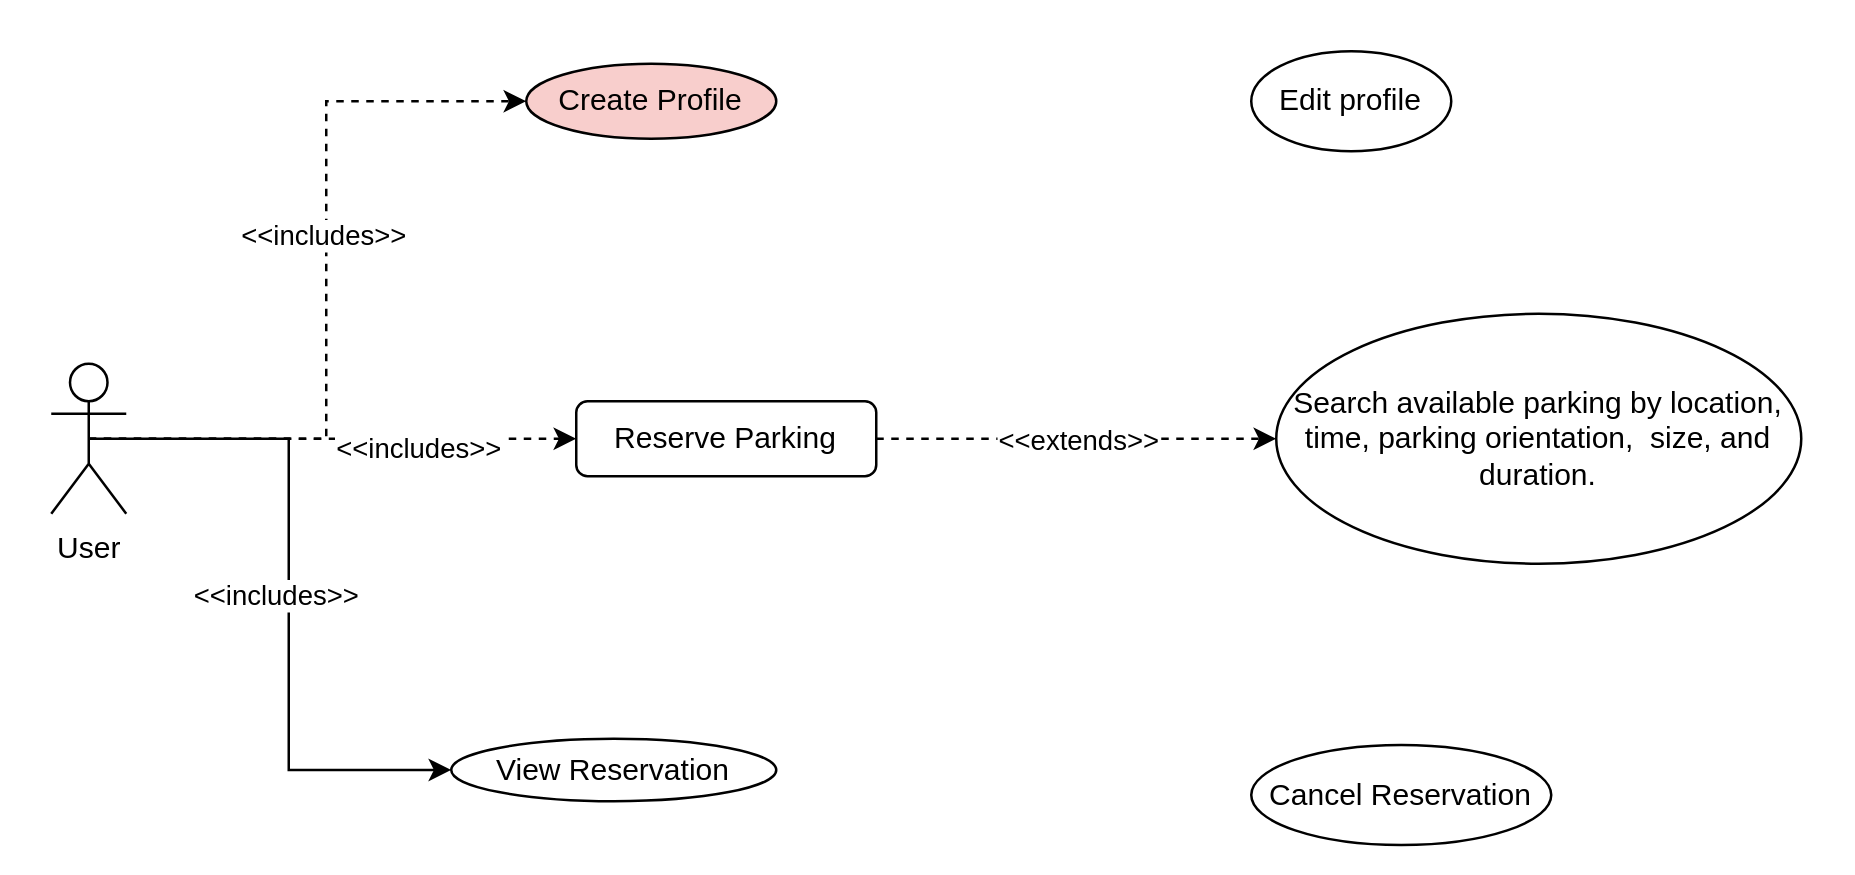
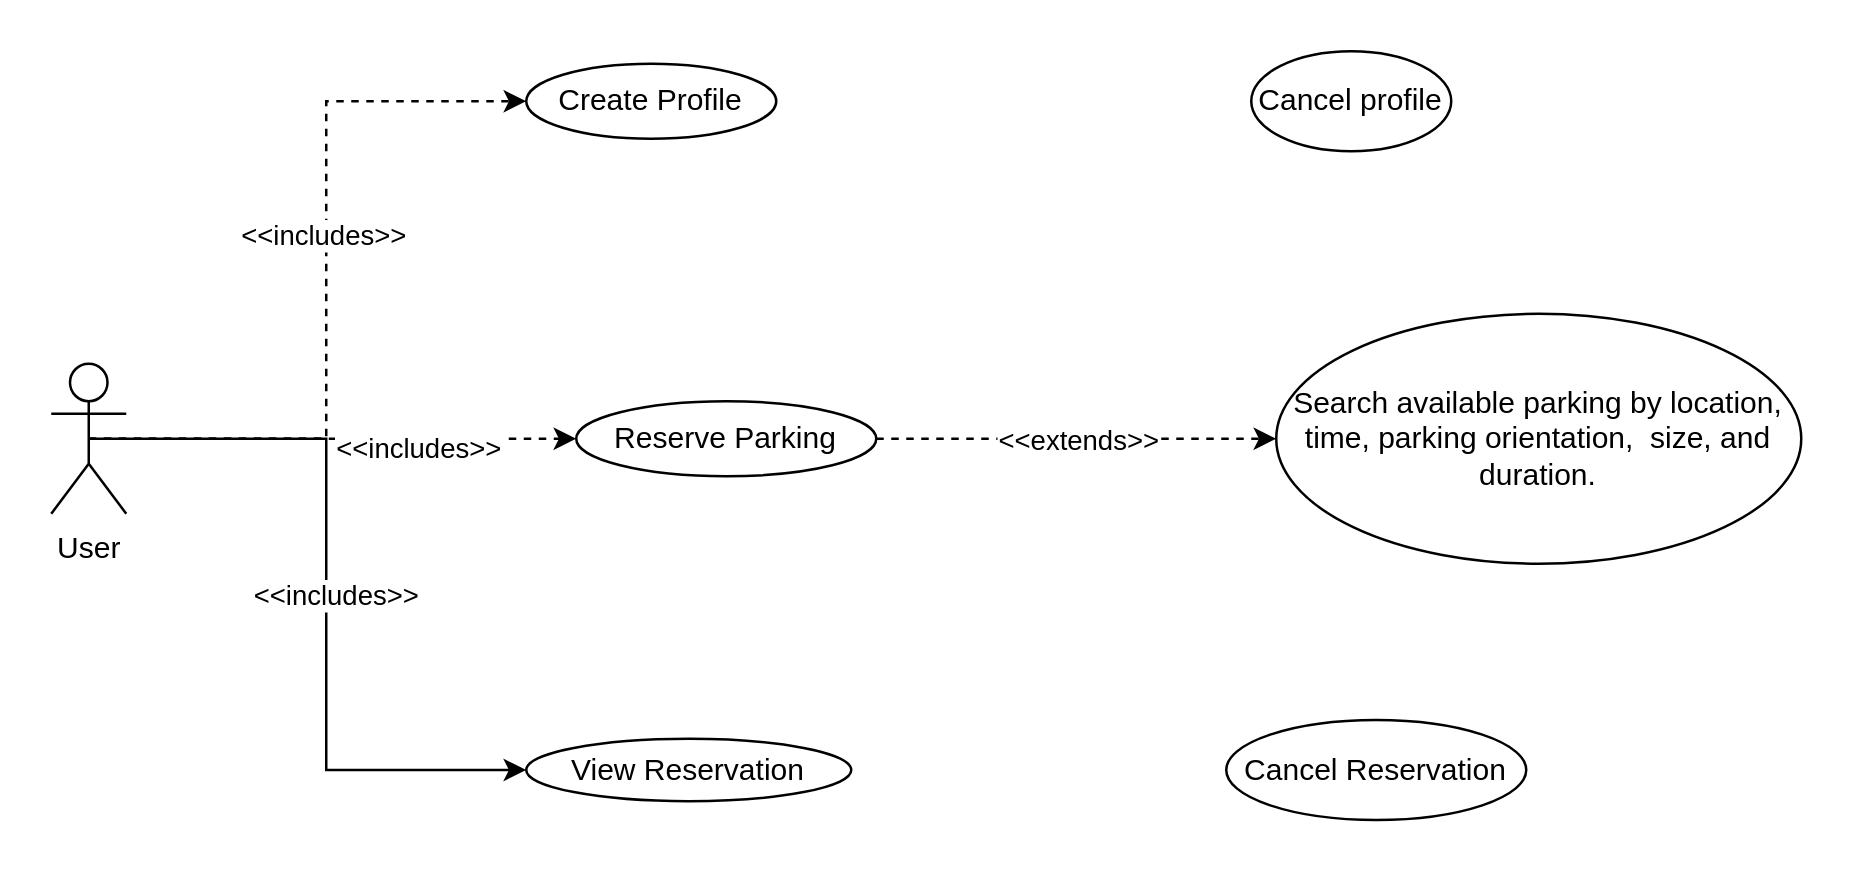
node "Create Profile": fillcolor #f8cecc -> #ffffff
node "Edit profile": label "Edit profile" -> "Cancel profile"
node "Reserve Parking": shape rounded rectangle -> ellipse
node "View Reservation": moved (614, 770) -> (689, 770)
node "Cancel Reservation": moved (1401, 795) -> (1376, 770)
